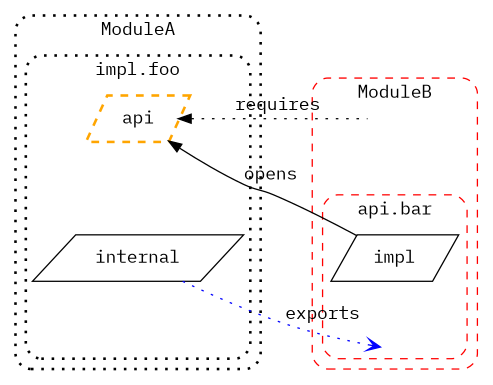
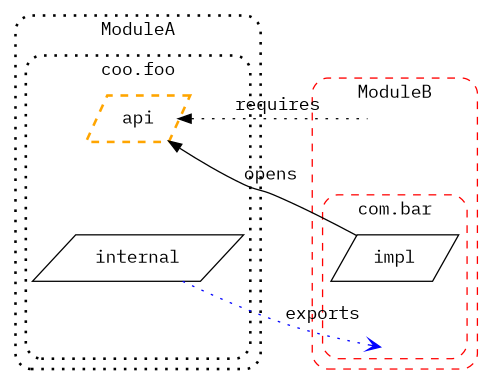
cluster "impl.foo": label "impl.foo" -> "coo.foo"
cluster "api.bar": label "api.bar" -> "com.bar"
